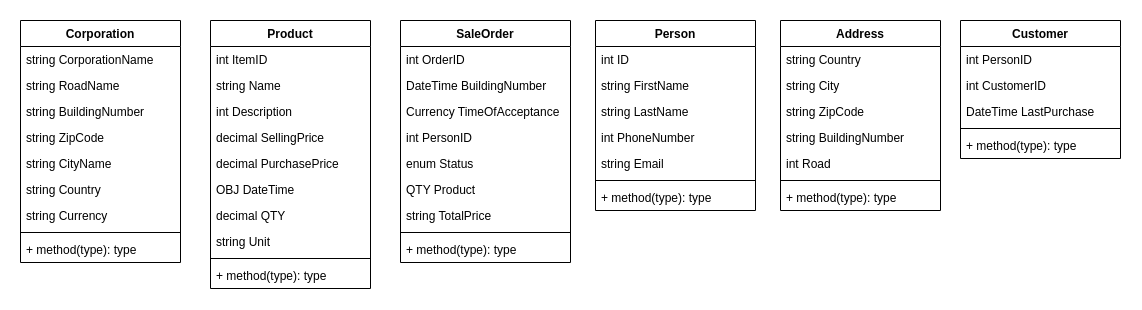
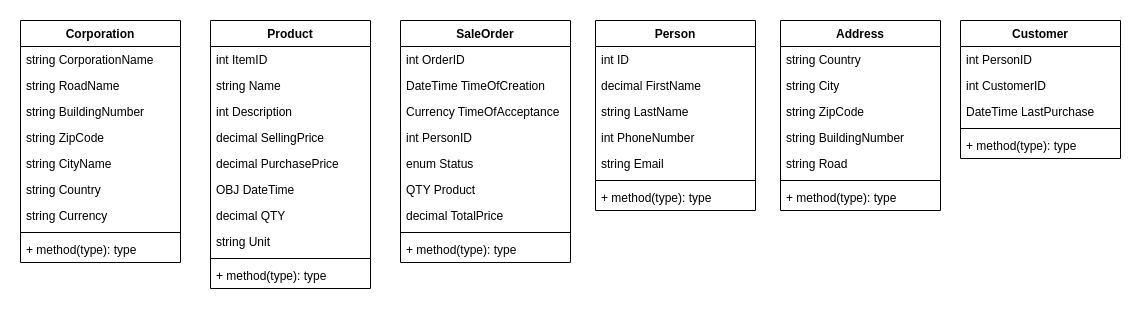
node "DateTime BuildingNumber": label "DateTime BuildingNumber" -> "DateTime TimeOfCreation"
node "string FirstName": label "string FirstName" -> "decimal FirstName"
node "int Road": label "int Road" -> "string Road"
node "string TotalPrice": label "string TotalPrice" -> "decimal TotalPrice"
